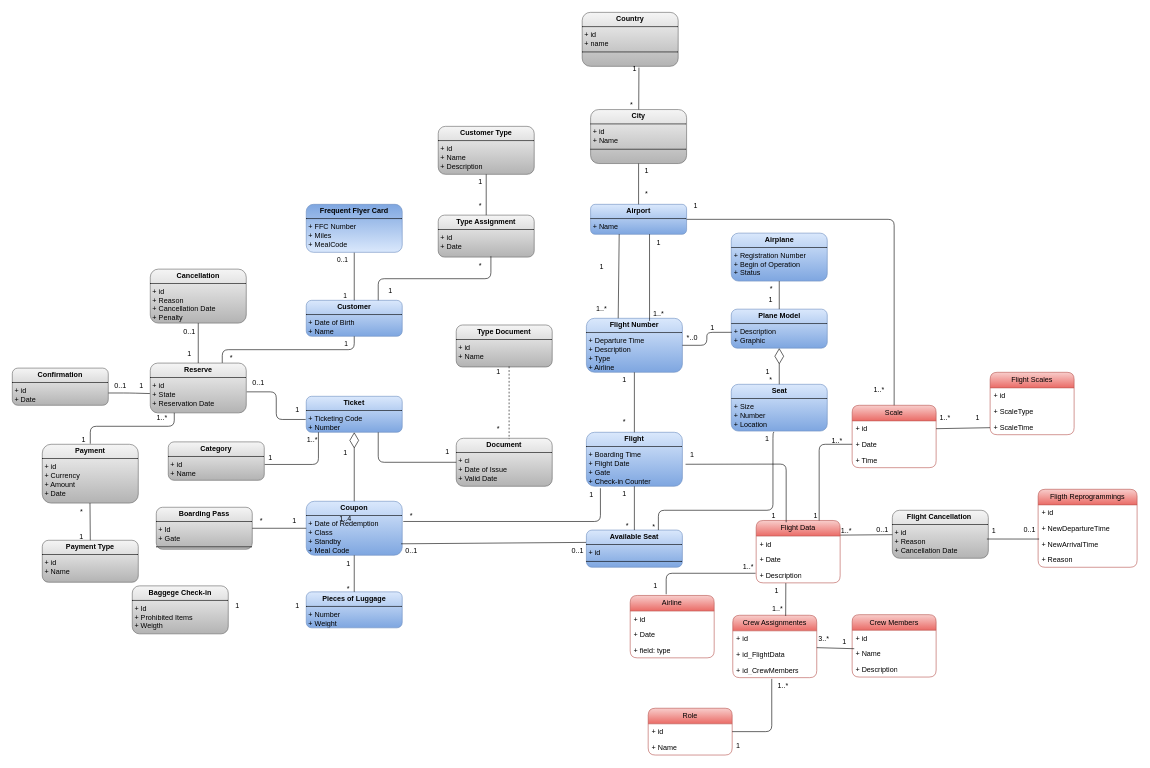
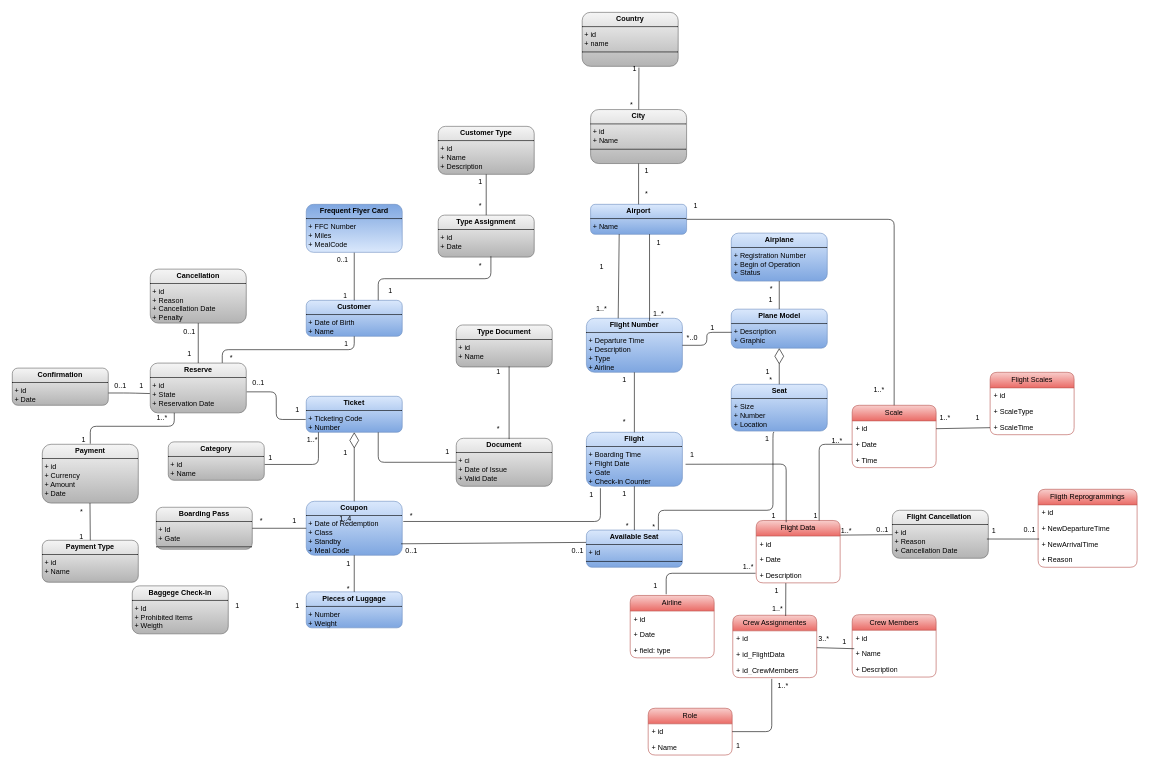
edge "Type Document + id + Name" -- "Document + ci + Date of Issue + Valid Date": style dashed -> solid
